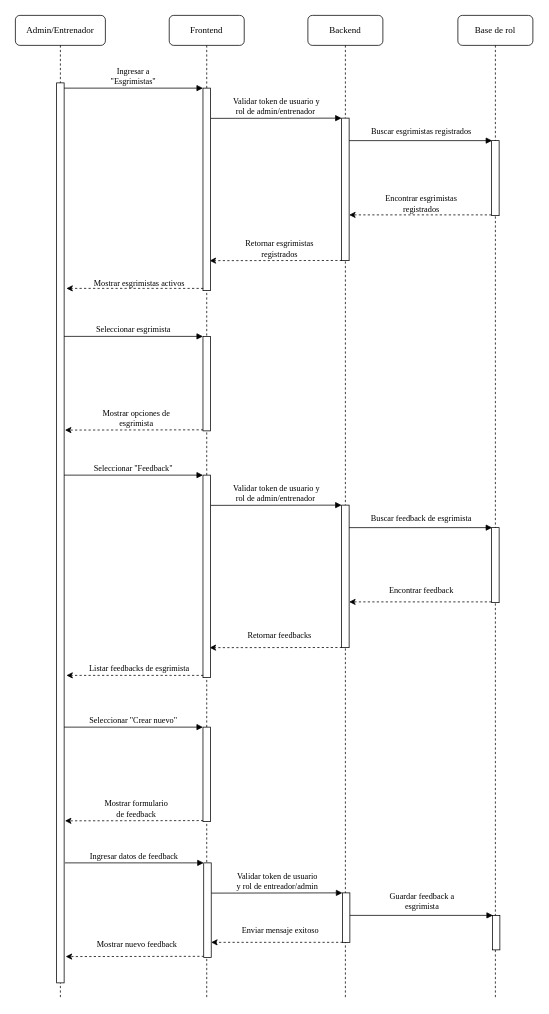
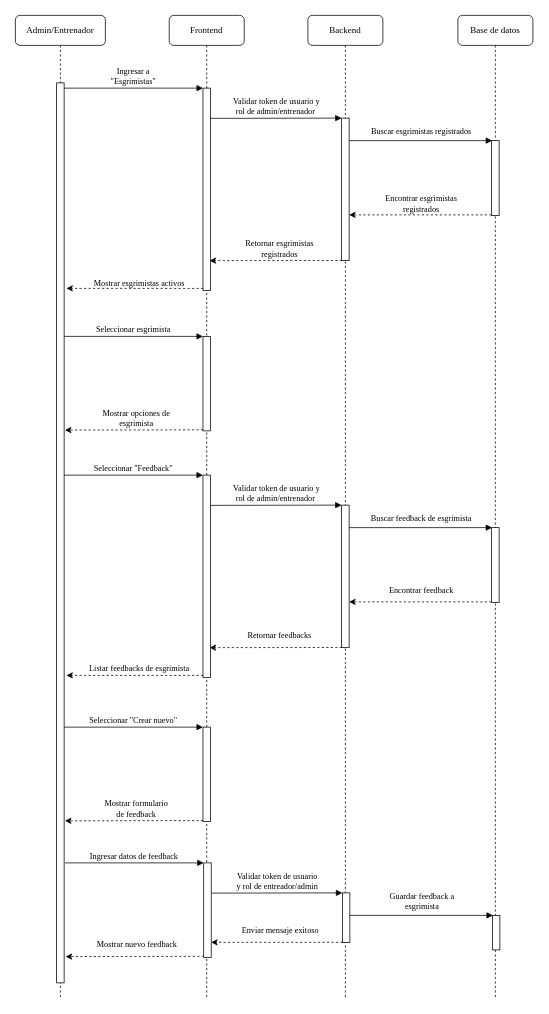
node "Base de rol": label "Base de rol" -> "Base de datos"
